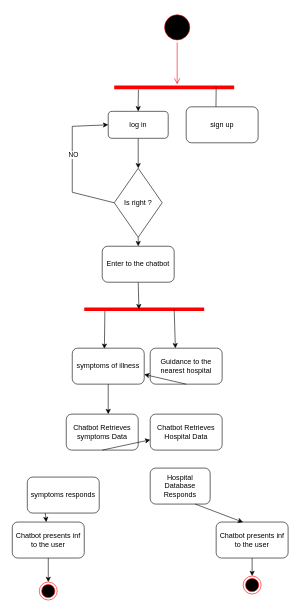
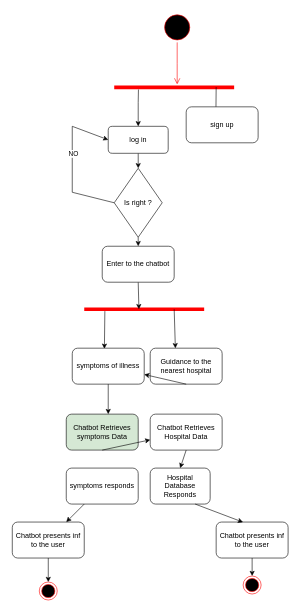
node "log in": moved (138, 125) -> (138, 140)
node "Chatbot Retrieves symptoms Data": fillcolor #ffffff -> #d5e8d4
edge "Chatbot Retrieves Hospital Data" -> "Hospital Database Responds": added
node "symptoms responds": moved (63, 495) -> (102, 486)
